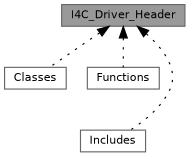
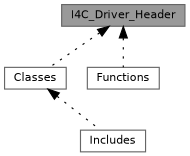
edge "Includes" -> "I4C_Driver_Header": now "Includes" -> "Classes"
